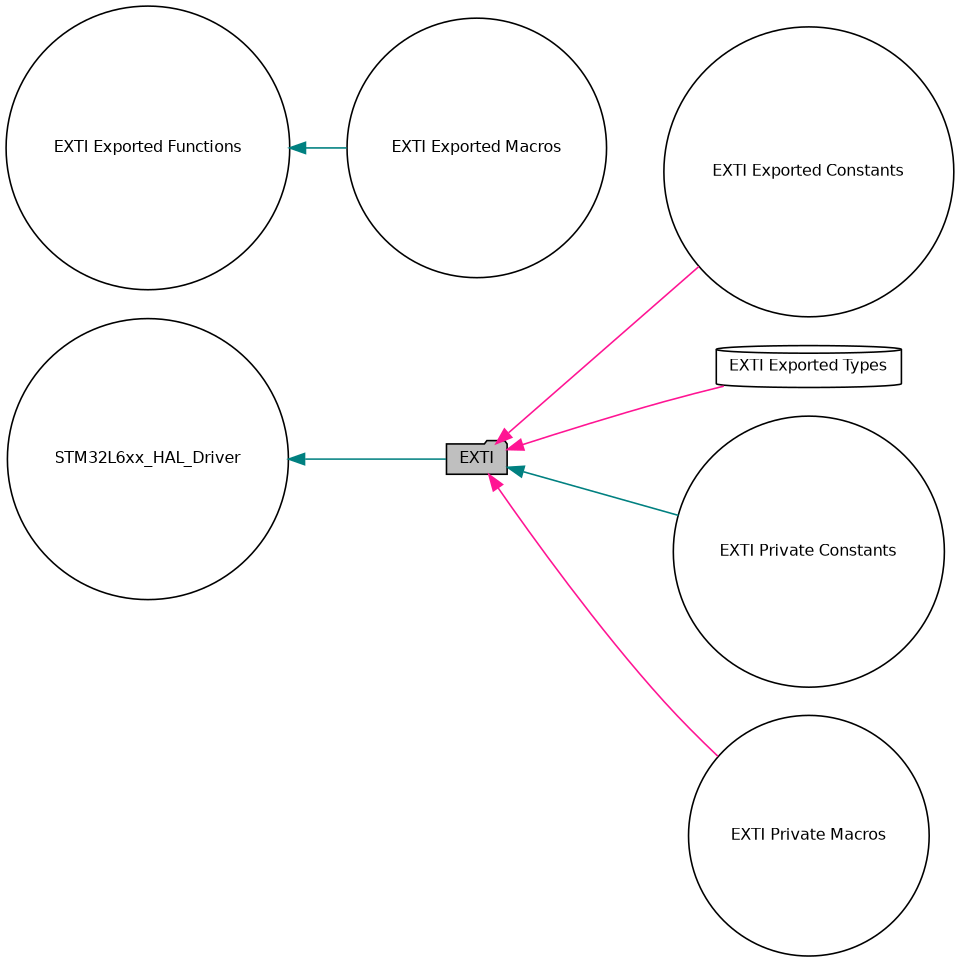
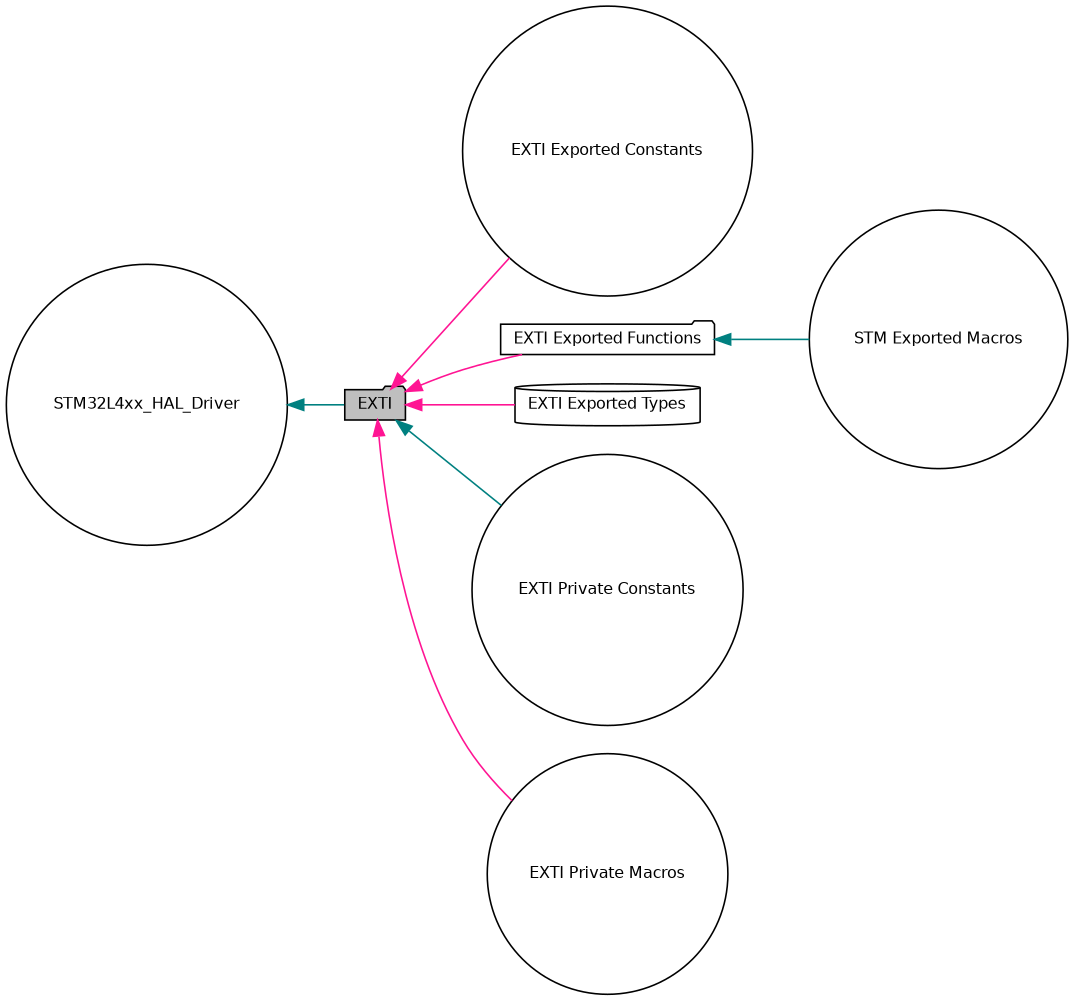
node "EXTI Exported Functions": shape circle -> folder
node "EXTI Exported Macros": label "EXTI Exported Macros" -> "STM Exported Macros"
edge "EXTI Exported Functions" -> "EXTI": added
node "STM32L6xx_HAL_Driver": label "STM32L6xx_HAL_Driver" -> "STM32L4xx_HAL_Driver"
